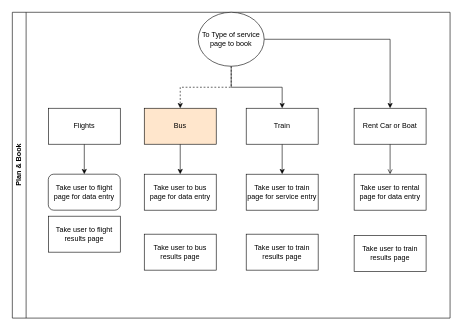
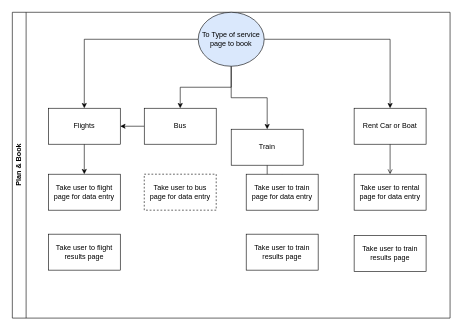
edge "To Type of service page to book" -> "Flights": added
node "To Type of service page to book": fillcolor #ffffff -> #dae8fc
edge "To Type of service page to book" -> "Bus": style dashed -> solid
node "Bus": fillcolor #ffe6cc -> #ffffff
node "Train": moved (282, 126) -> (267, 147)
edge "Bus" -> "Take user to bus page for data entry": now "Bus" -> "Flights"
node "Take user to flight page for data entry": shape rounded rectangle -> rectangle
node "Take user to bus page for data entry": style solid -> dashed
node "Take user to train page for service entry": label "Take user to train page for service entry" -> "Take user to train page for data entry"
node "Take user to flight results page": moved (84, 234) -> (84, 252)
node "Take user to bus results page": removed
